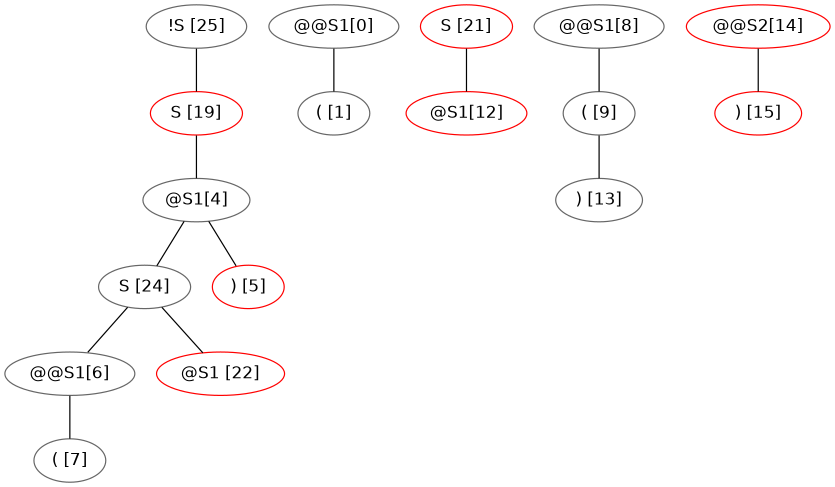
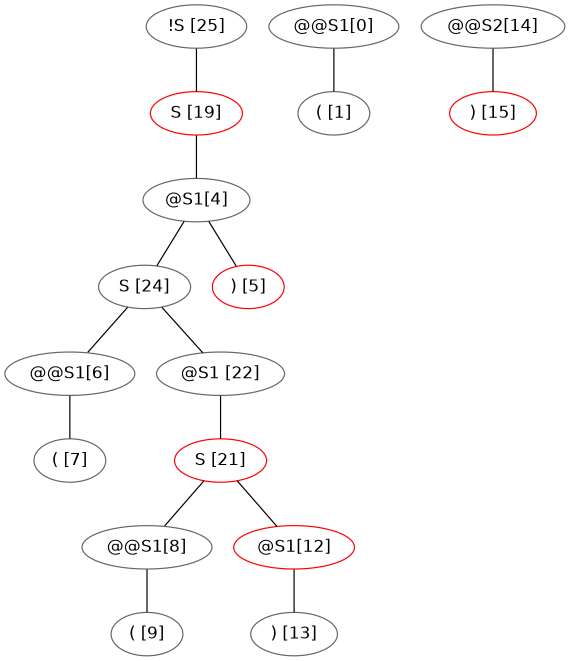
node "@@S2[14]": color red -> gray40
edge "( [9]" -- ") [13]": now "@S1[12]" -- ") [13]"
node "@S1 [22]": color red -> gray40
edge "@S1 [22]" -- "S [21]": added
edge "S [21]" -- "@@S1[8]": added
